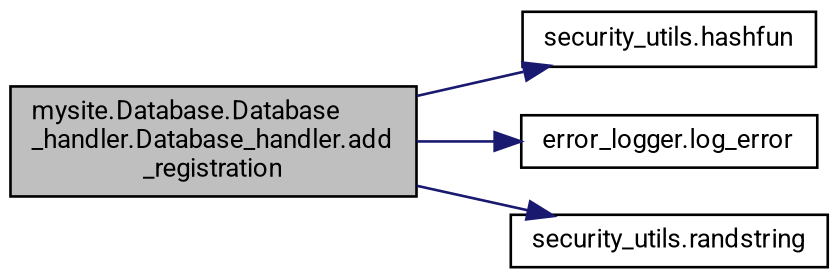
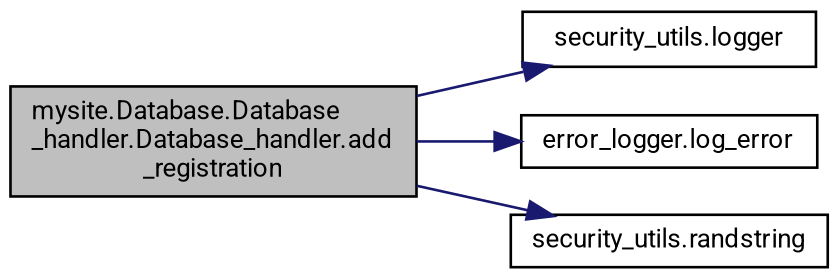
node "security_utils.hashfun": label "security_utils.hashfun" -> "security_utils.logger"
